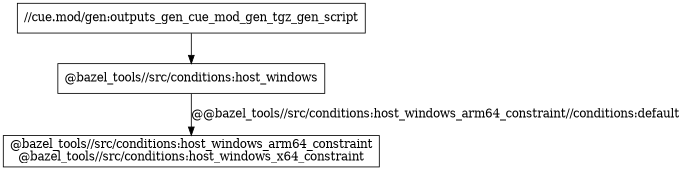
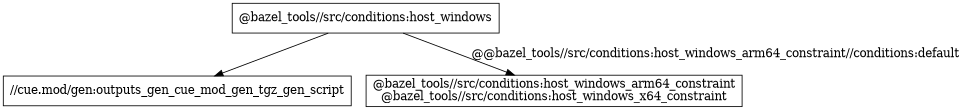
edge "//cue.mod/gen:outputs_gen_cue_mod_gen_tgz_gen_script" -> "@bazel_tools//src/conditions:host_windows": reversed
